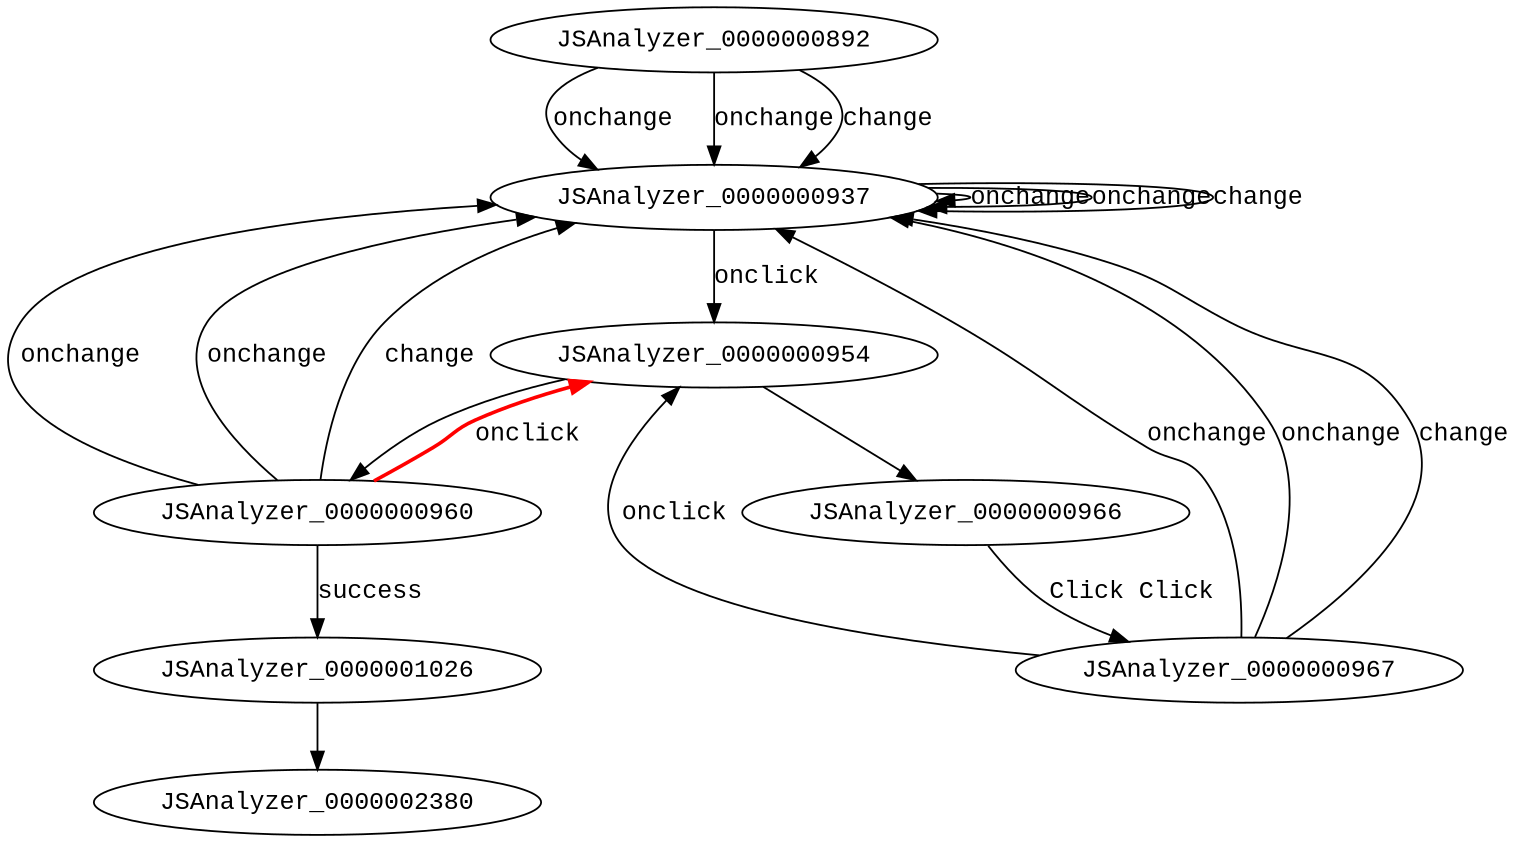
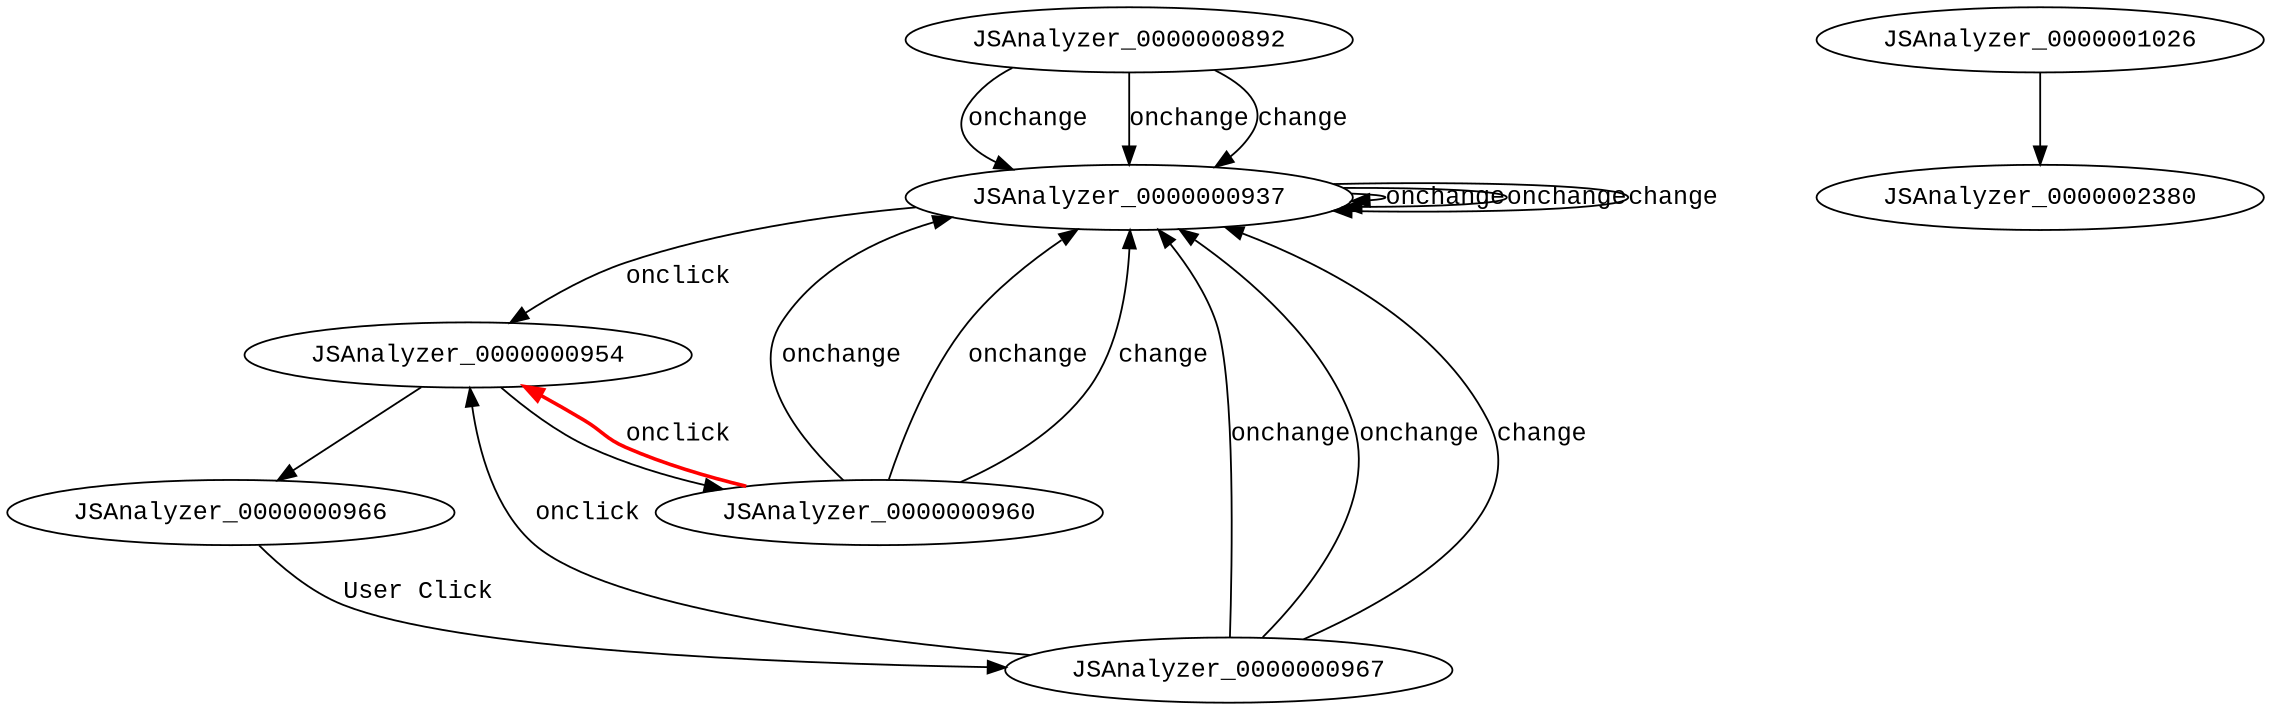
edge "JSAnalyzer_0000000960" -> "JSAnalyzer_0000001026": removed, label "success"
edge "JSAnalyzer_0000000966" -> "JSAnalyzer_0000000967": label "Click Click" -> "User Click"
